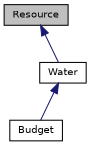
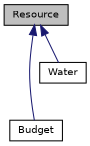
edge "Budget" -> "Water": now "Budget" -> "Resource"
